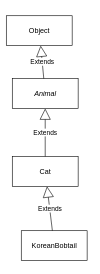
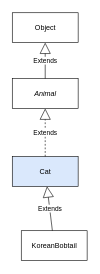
node "Object": moved (39, 30) -> (45, 27)
edge "Cat" -> "Animal": style solid -> dashed
node "Cat": fillcolor #ffffff -> #dae8fc
